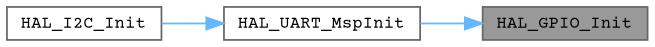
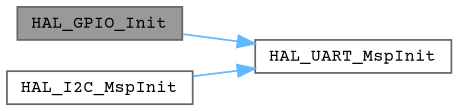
node "HAL_I2C_Init": label "HAL_I2C_Init" -> "HAL_I2C_MspInit"
edge "HAL_UART_MspInit" -> "HAL_GPIO_Init": reversed
